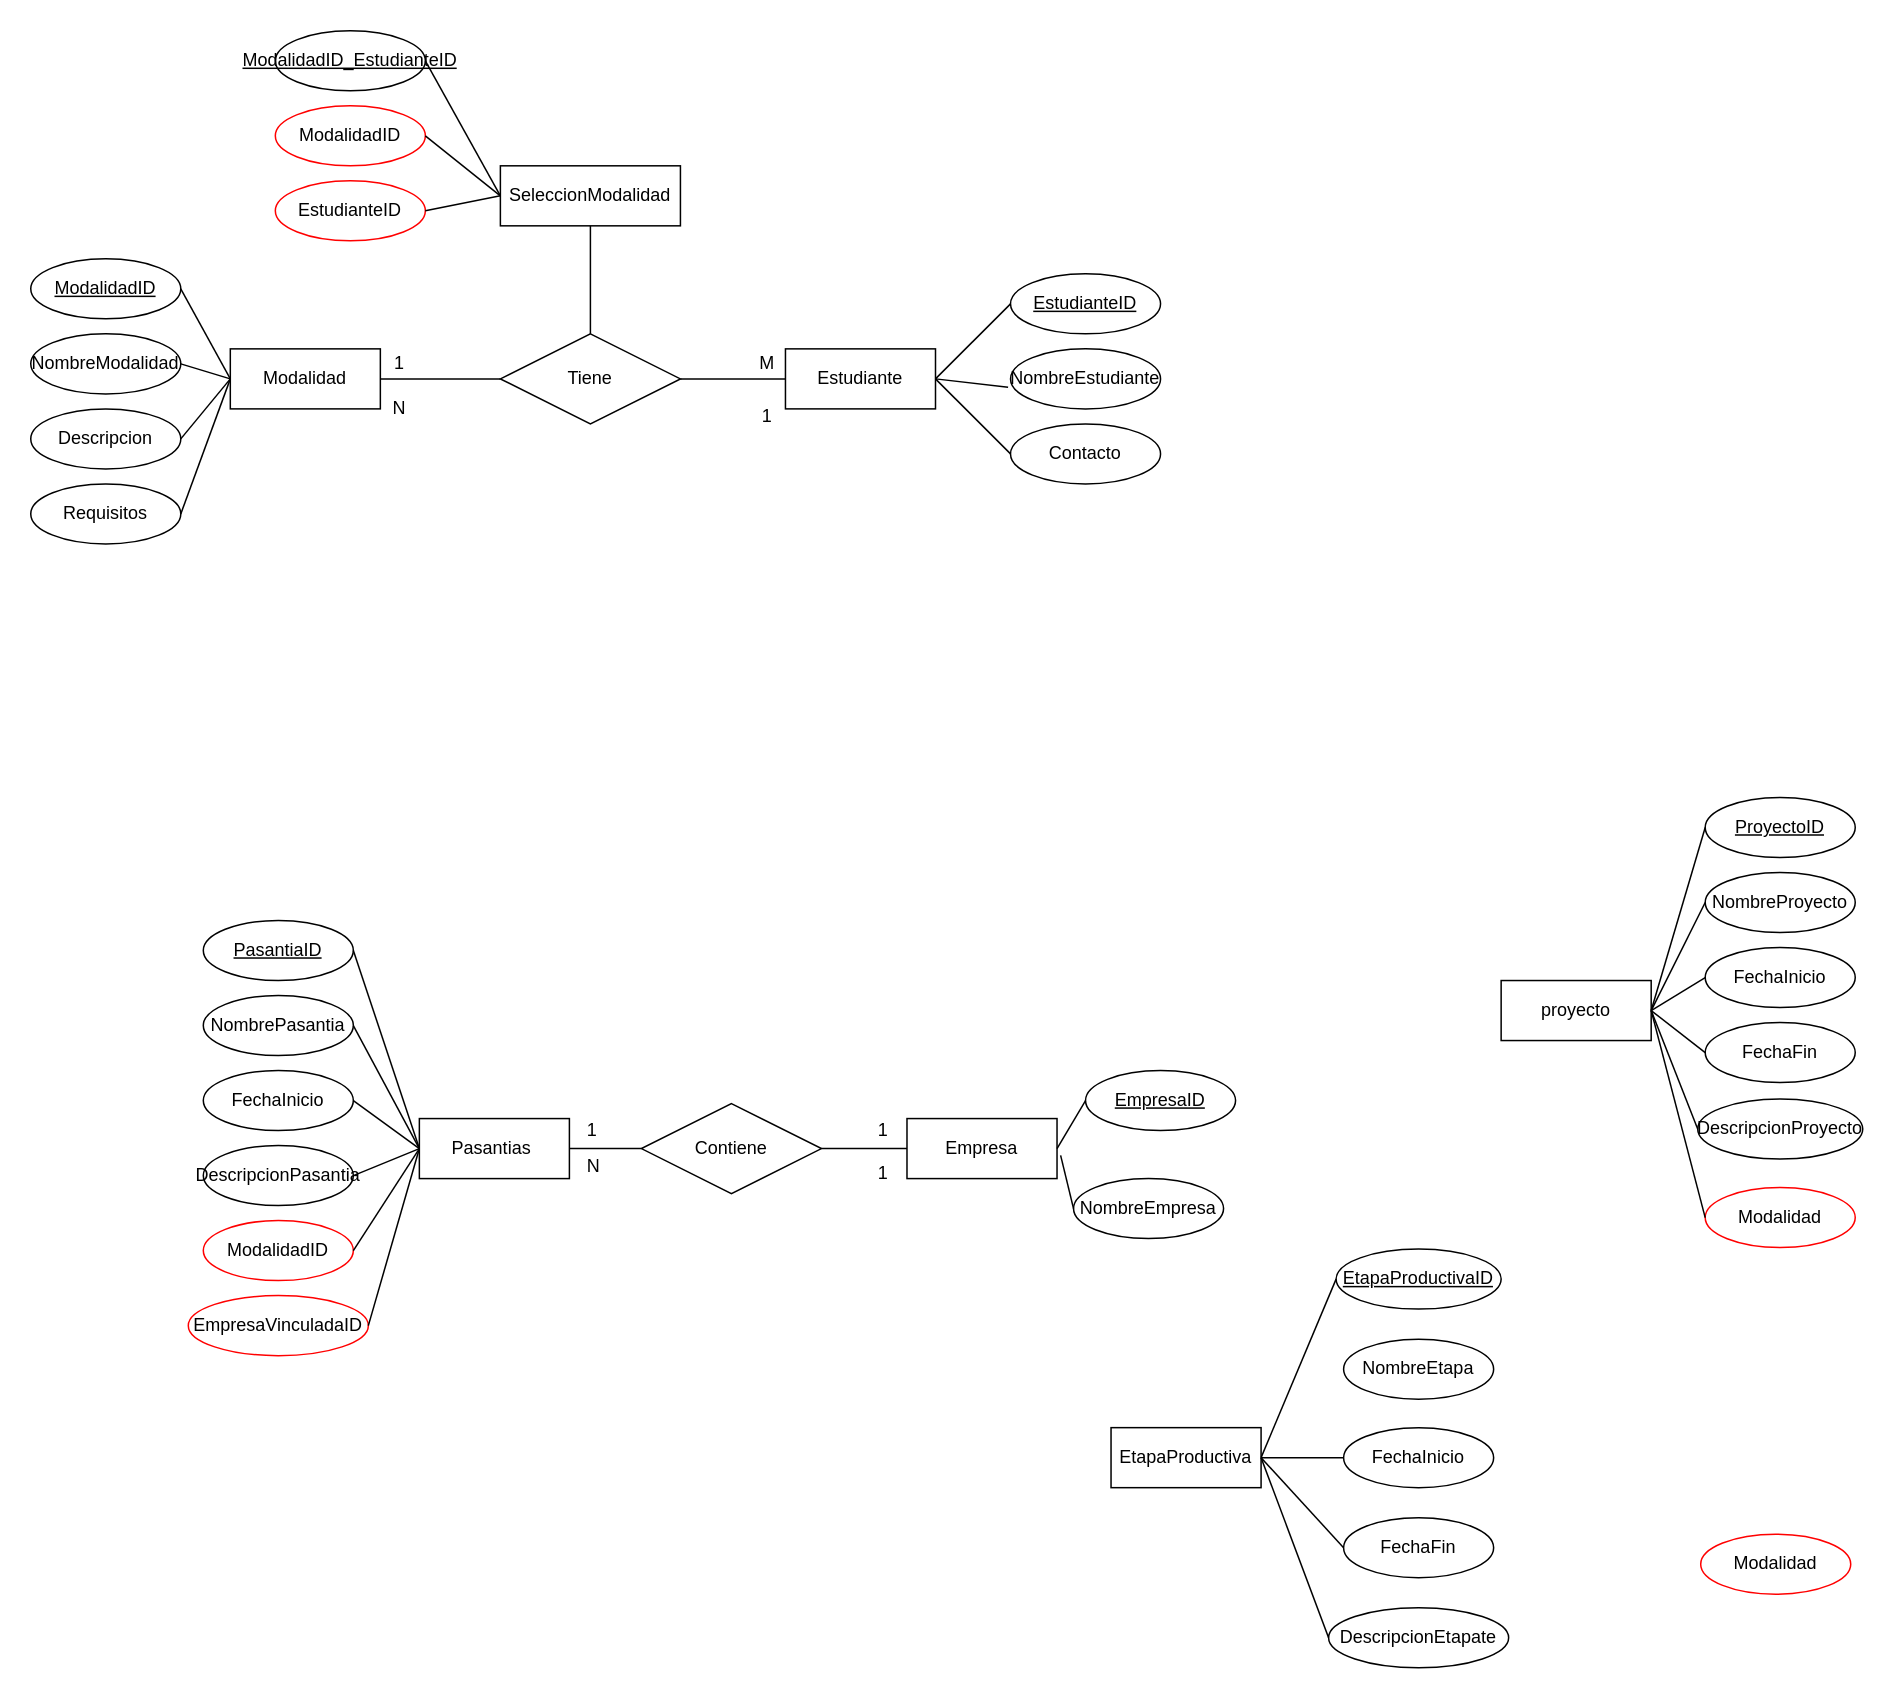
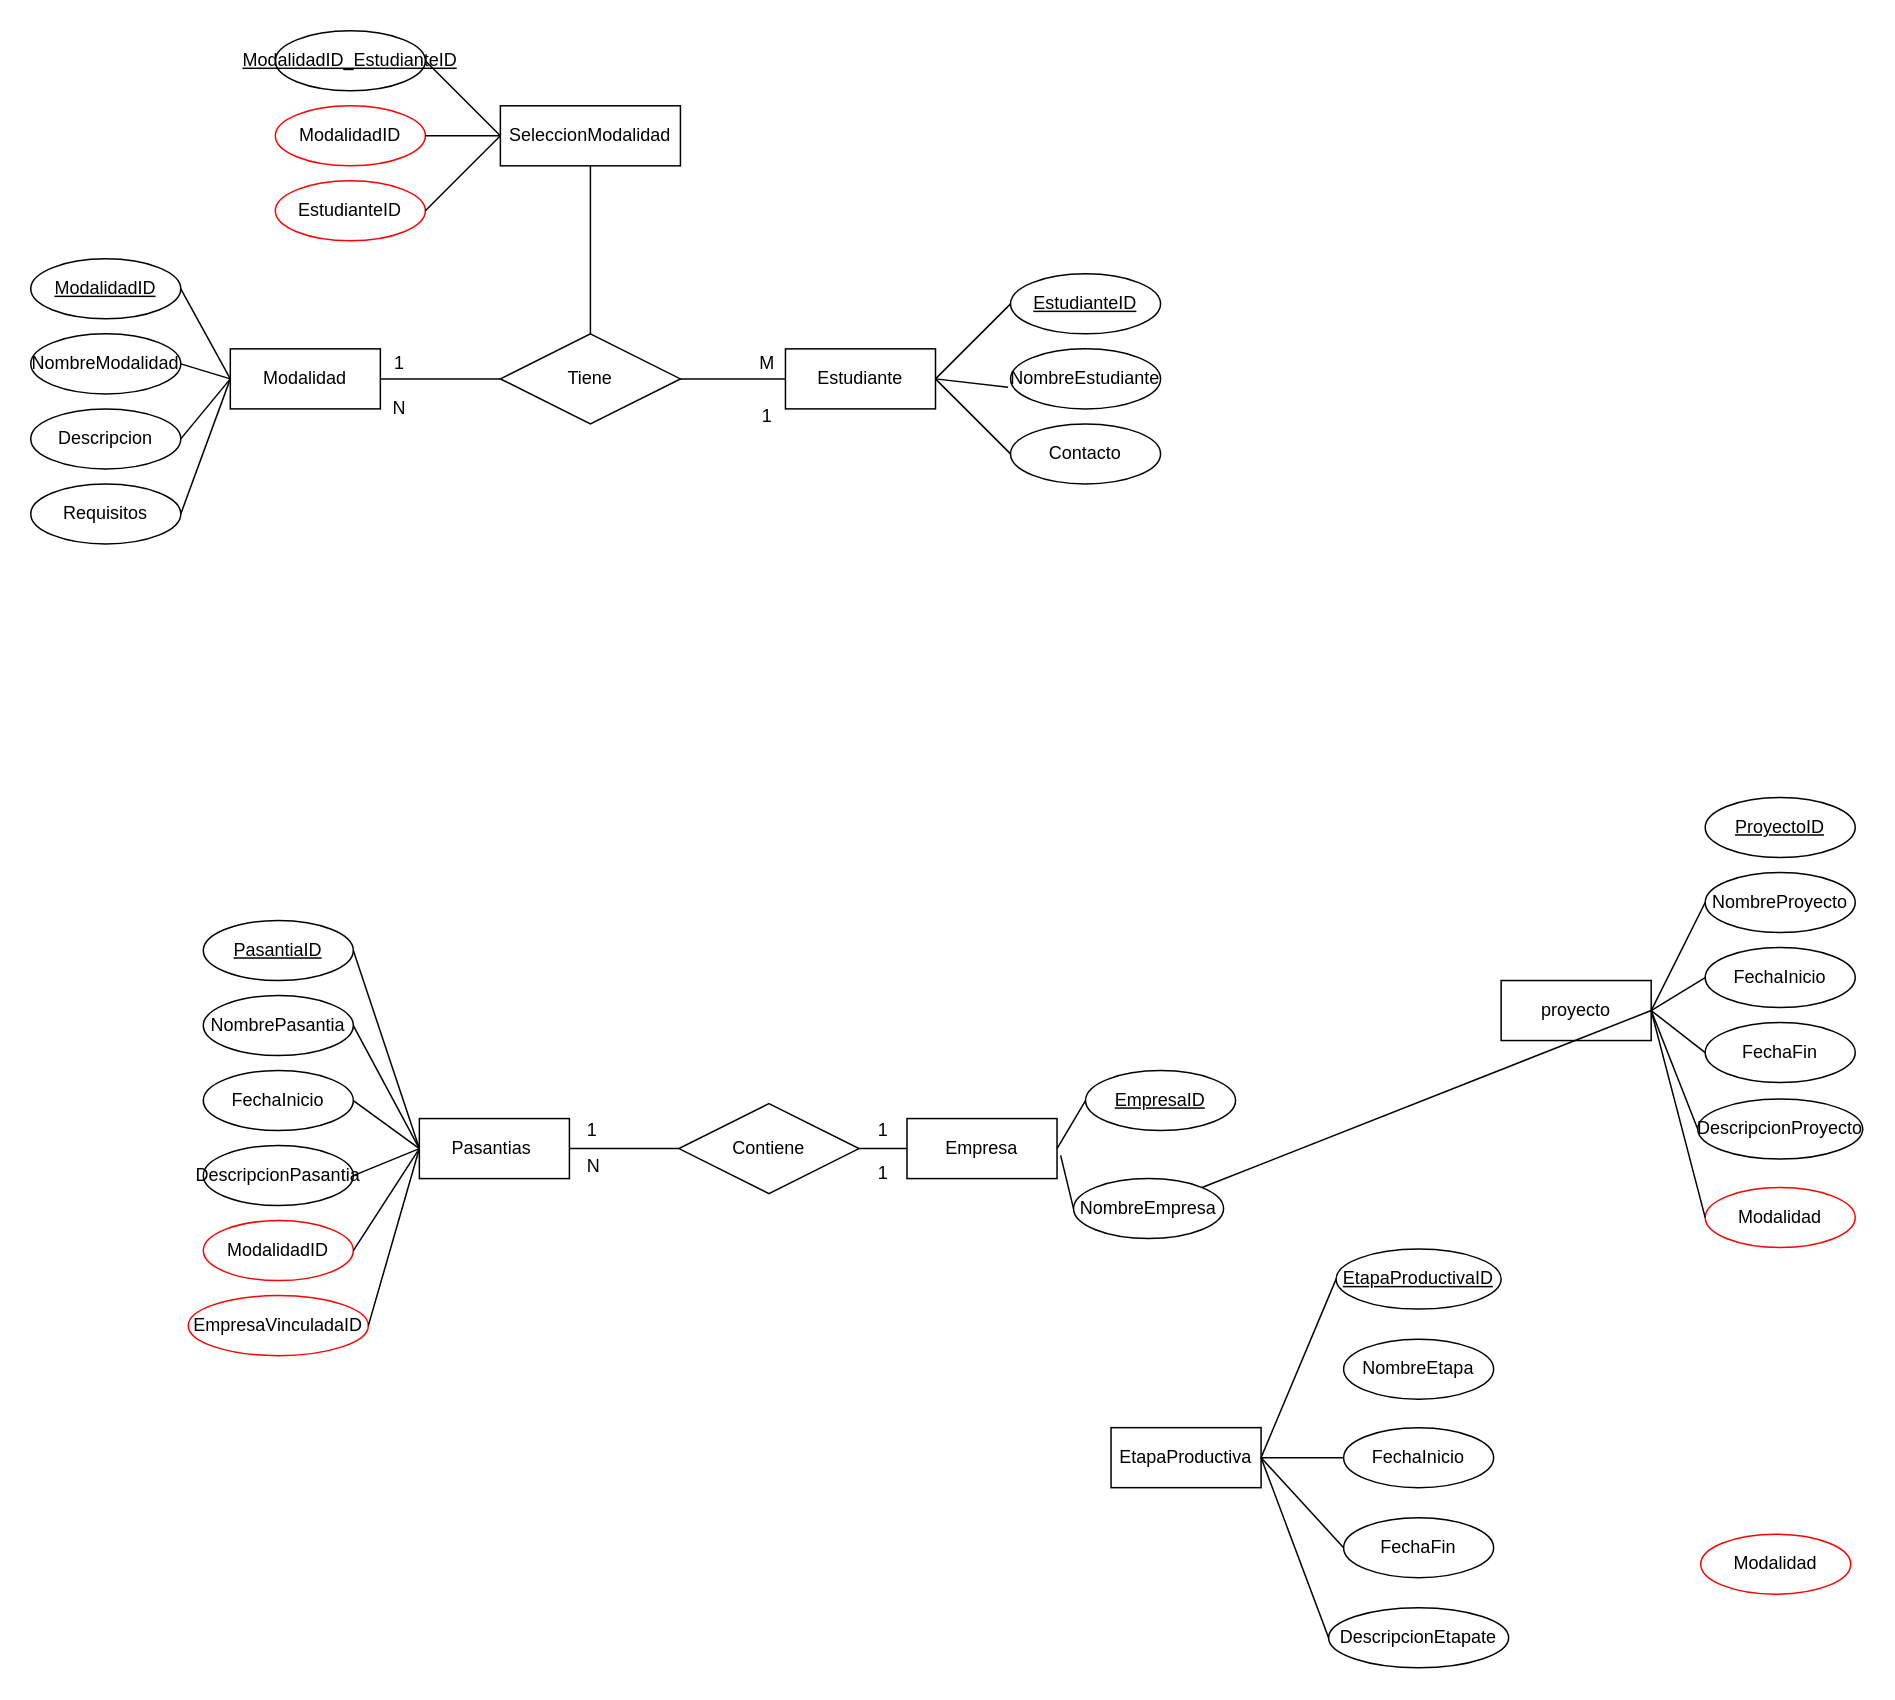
node "SeleccionModalidad": moved (590, 196) -> (590, 136)
edge "ProyectoID" -- "proyecto": now "NombreEmpresa" -- "proyecto"
node "Contiene": moved (731, 1148) -> (769, 1148)
